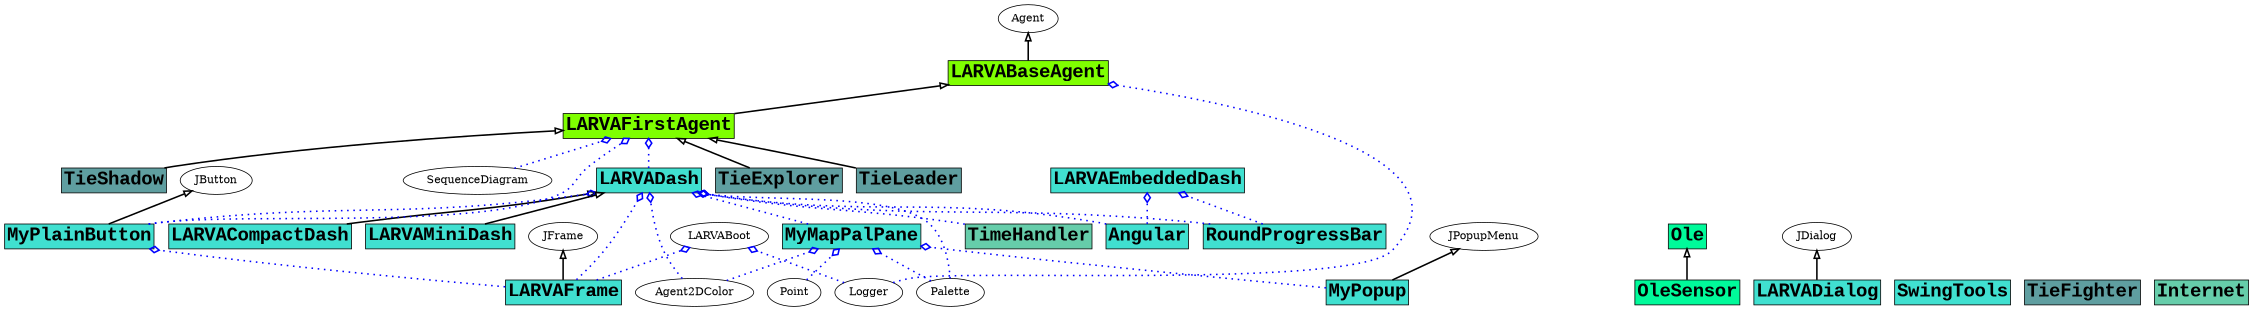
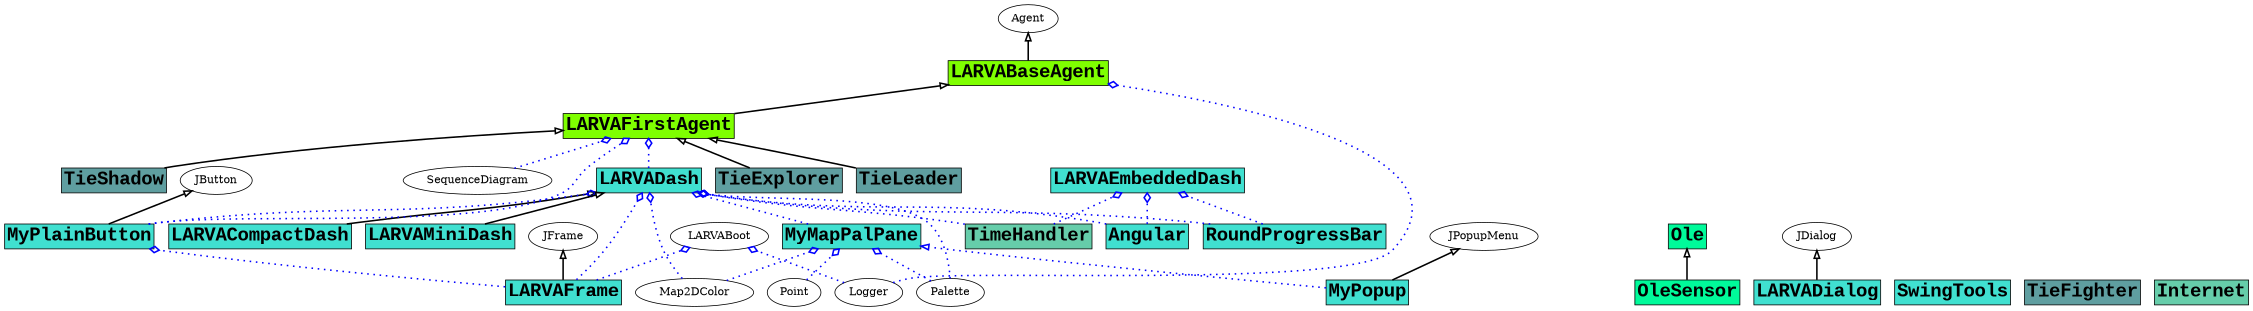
edge "TimeHandler" -> "LARVAEmbeddedDash": added
edge "MyPopup" -> "MyMapPalPane": arrowhead odiamond -> onormal
node "Agent2DColor": label "Agent2DColor" -> "Map2DColor"
